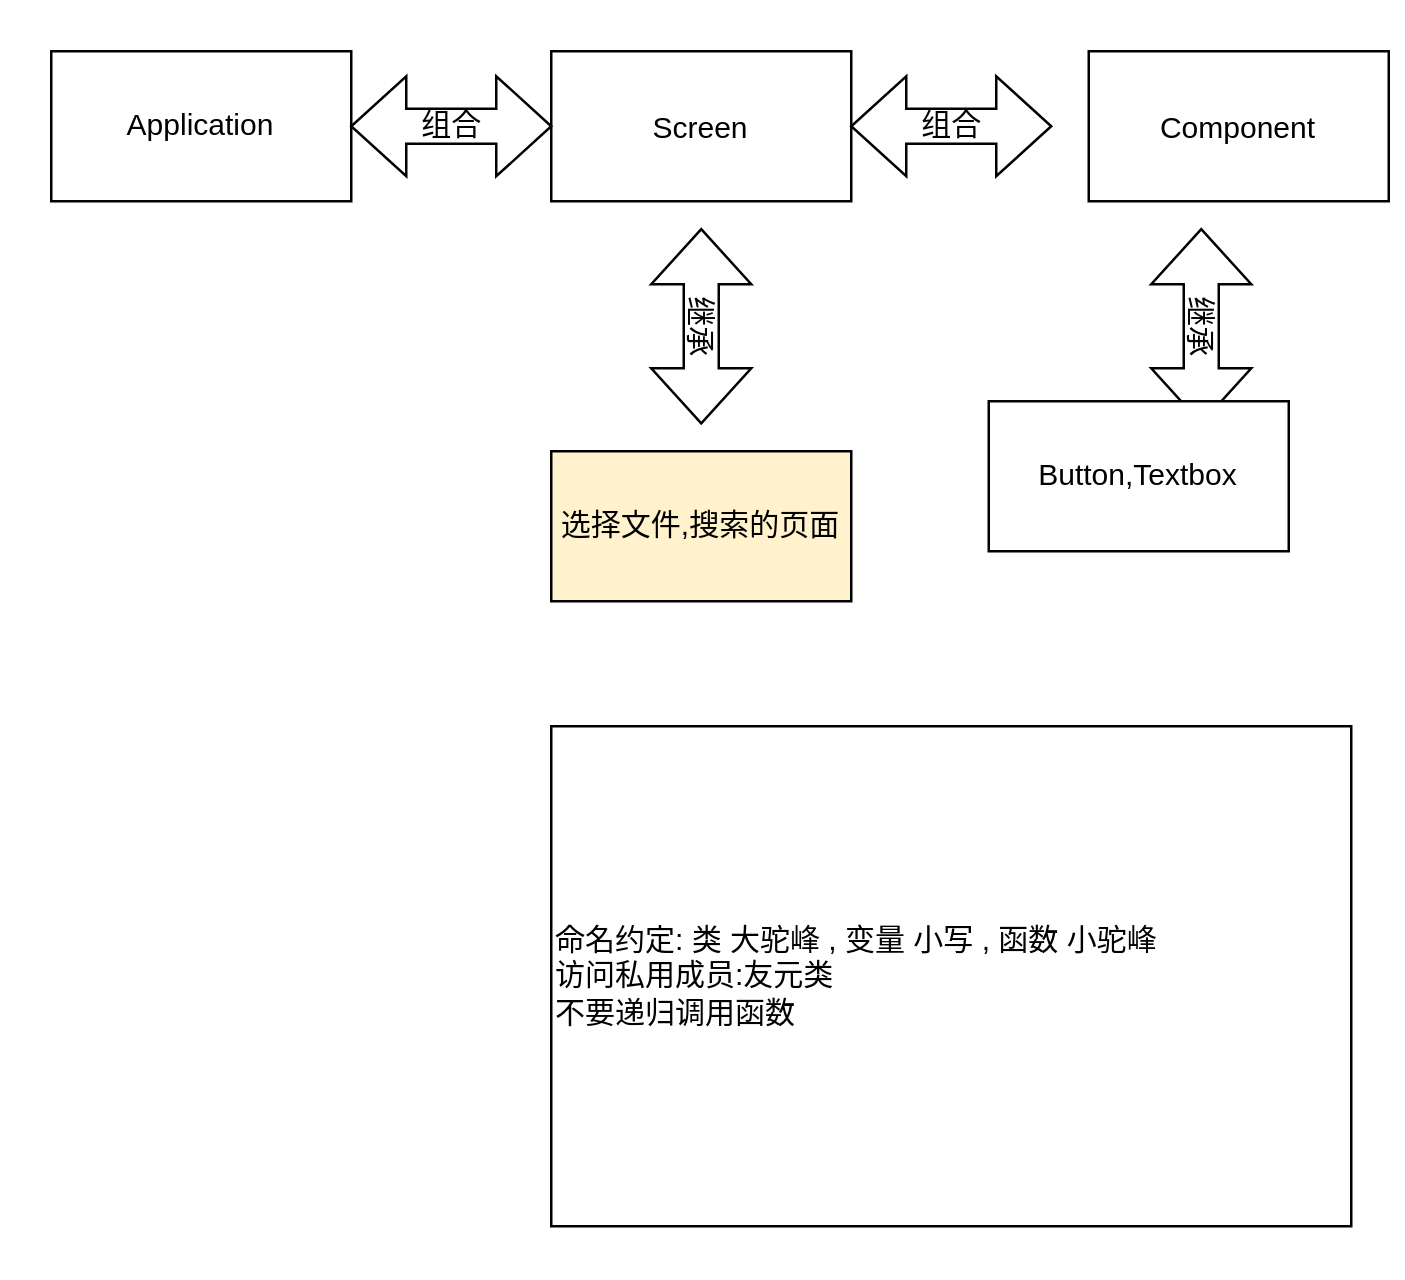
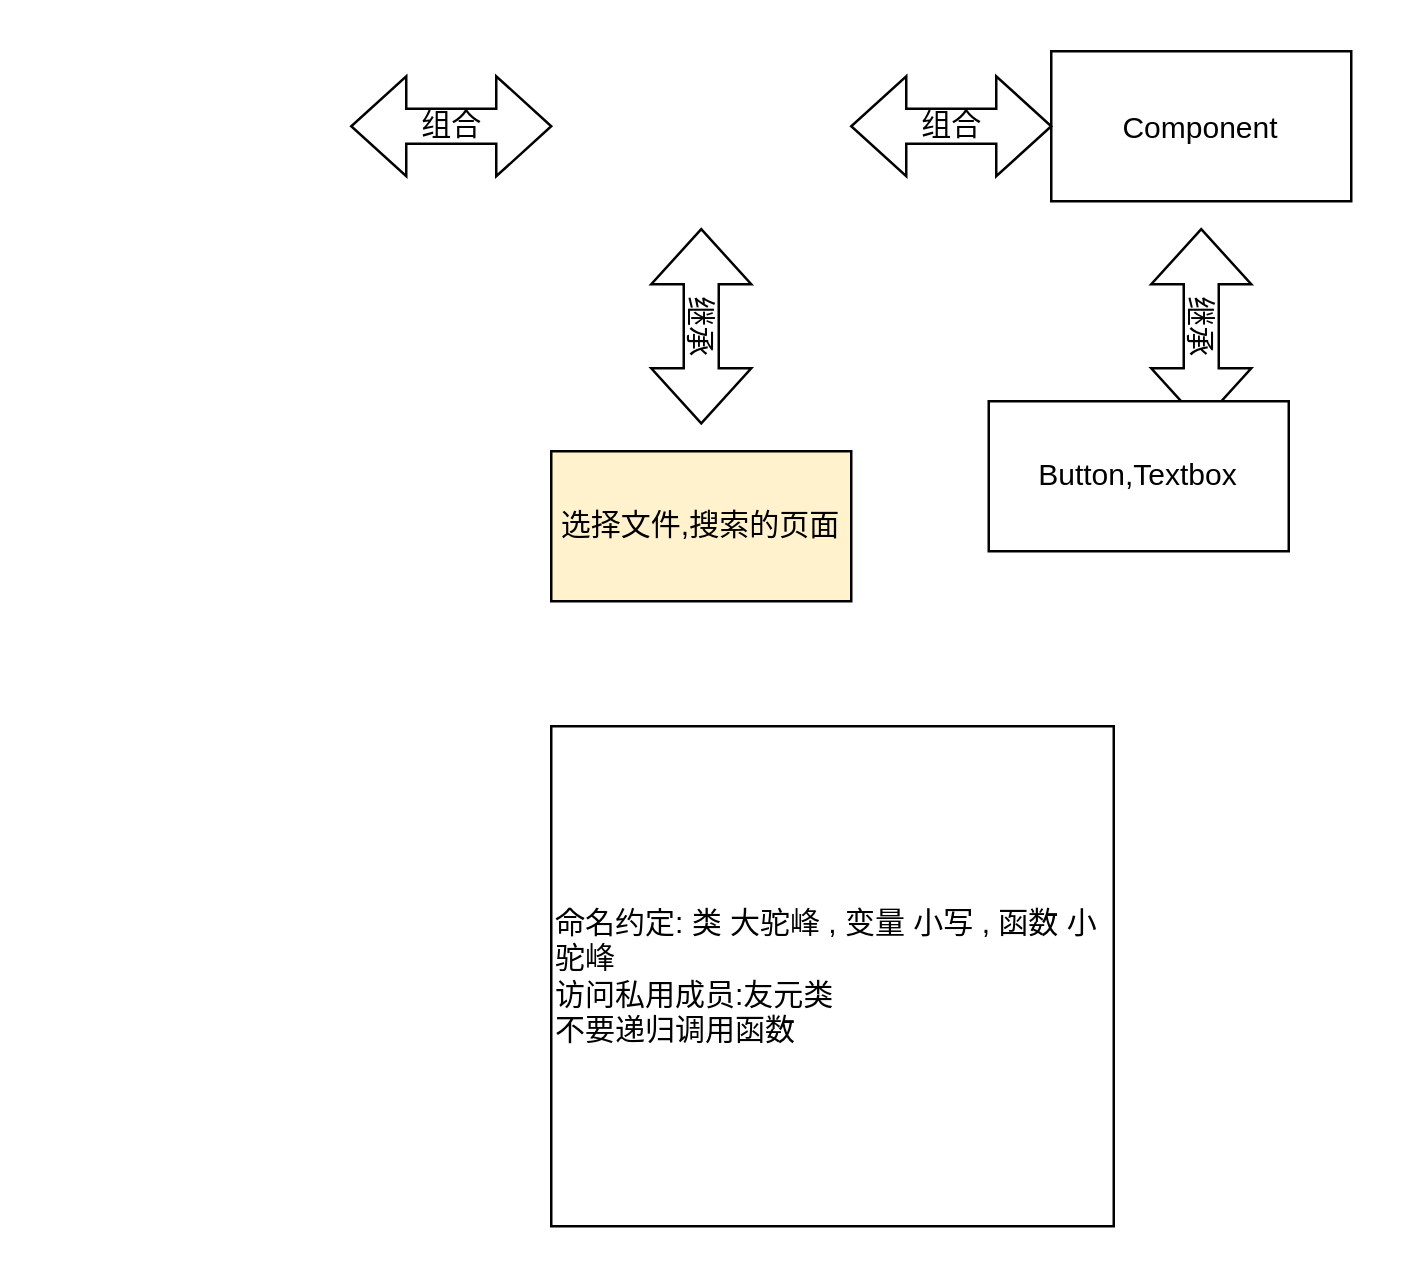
node "Application": removed
node "Screen": removed
node "Component": moved (1239, 126) -> (1201, 126)
node "命名约定: 类 大驼峰 , 变量 小写 , 函数 小驼峰 访问私用成员:友元类 不要递归调用函数": size 800x500 -> 563x500
